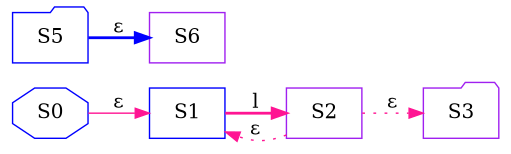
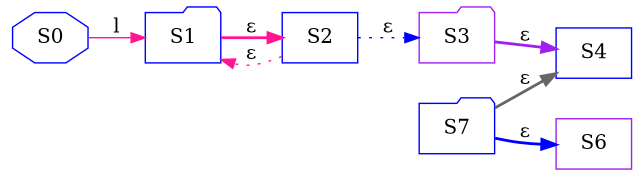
node "S5": label "S5" -> "S7"
node "S4": added
edge "S0" -> "S1": label "ε" -> "l"
edge "S1" -> "S2": label "l" -> "ε"
node "S1": shape box -> folder
node "S2": color purple -> blue
edge "S2" -> "S3": color deeppink -> blue
